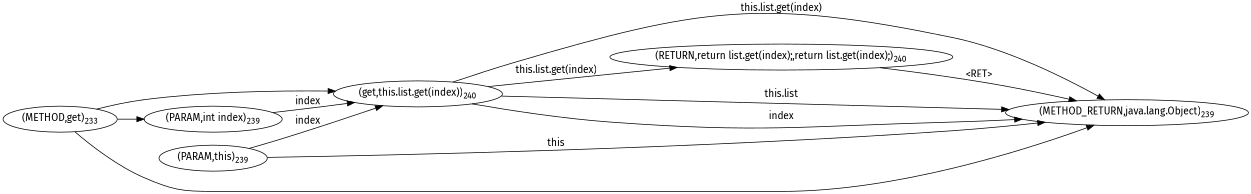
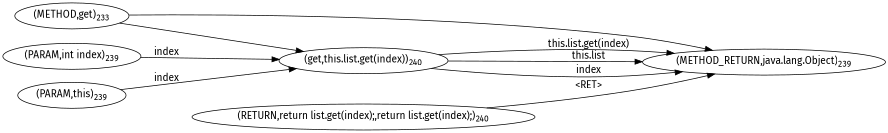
edge "(get,this.list.get(index))" -> "(RETURN,return list.get(index);,return list.get(index);)": removed, label "this.list.get(index)"
edge "(METHOD,get)" -> "(PARAM,int index)": removed
edge "(PARAM,this)" -> "(METHOD_RETURN,java.lang.Object)": removed, label "this"
